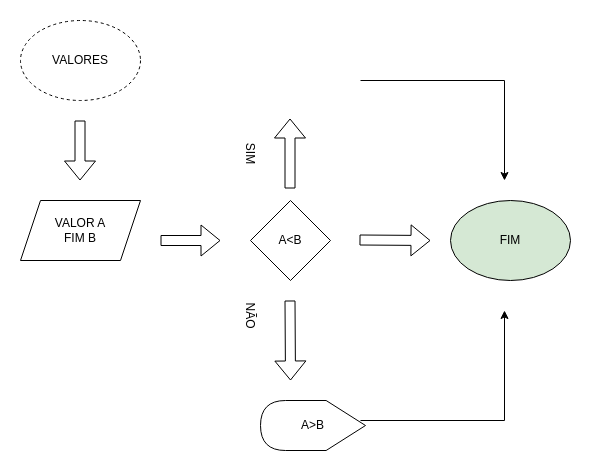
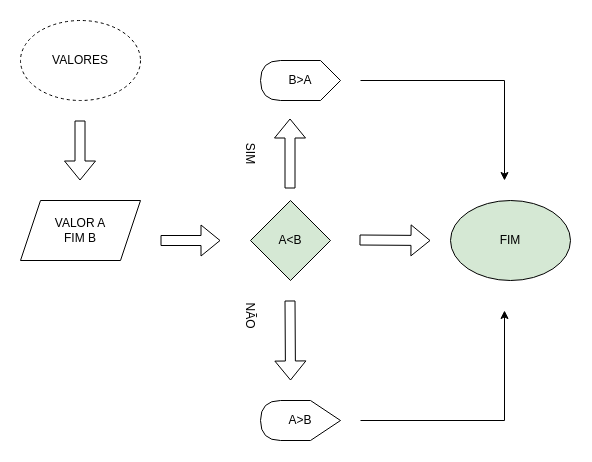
node "B>A": added
node "A<B": fillcolor #ffffff -> #d5e8d4
node "A>B": size 105x50 -> 80x40
